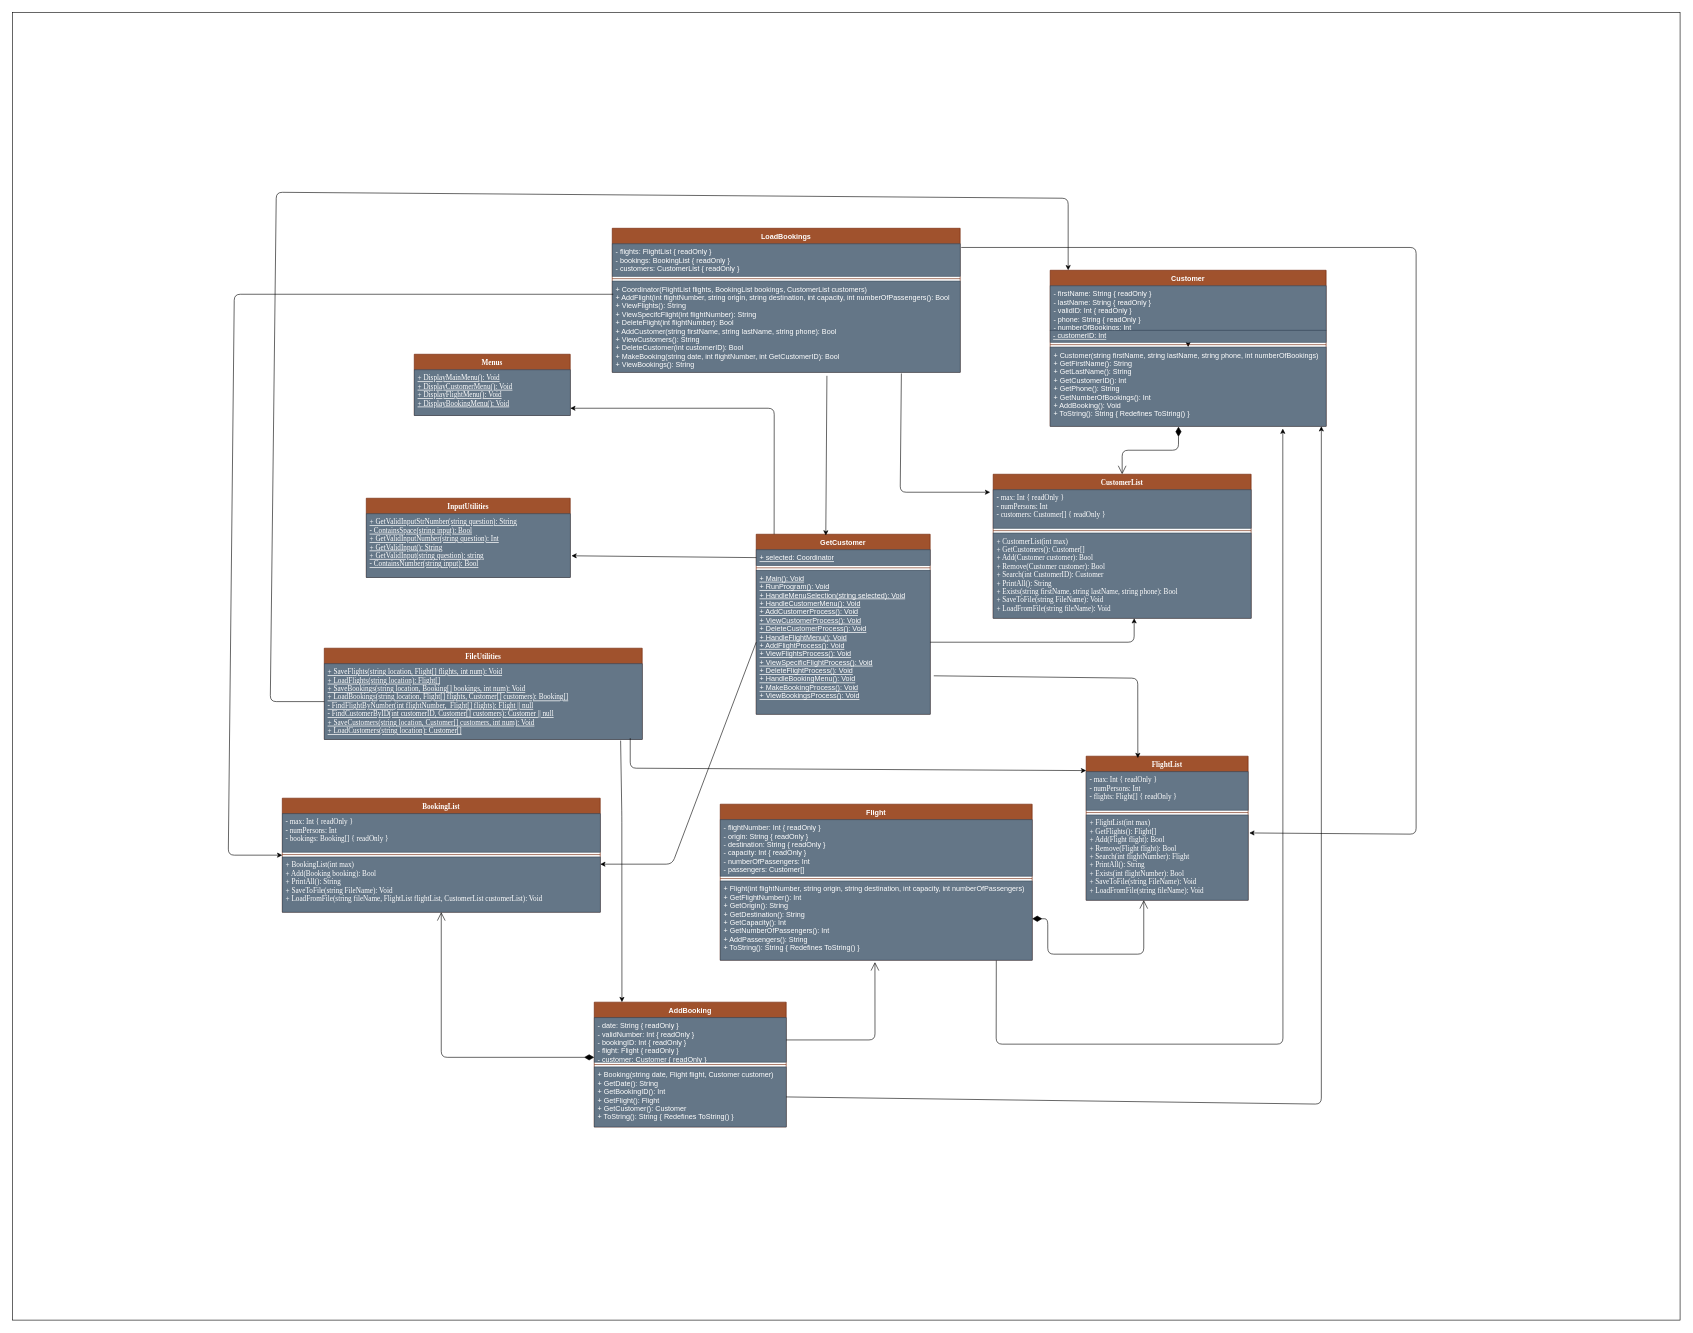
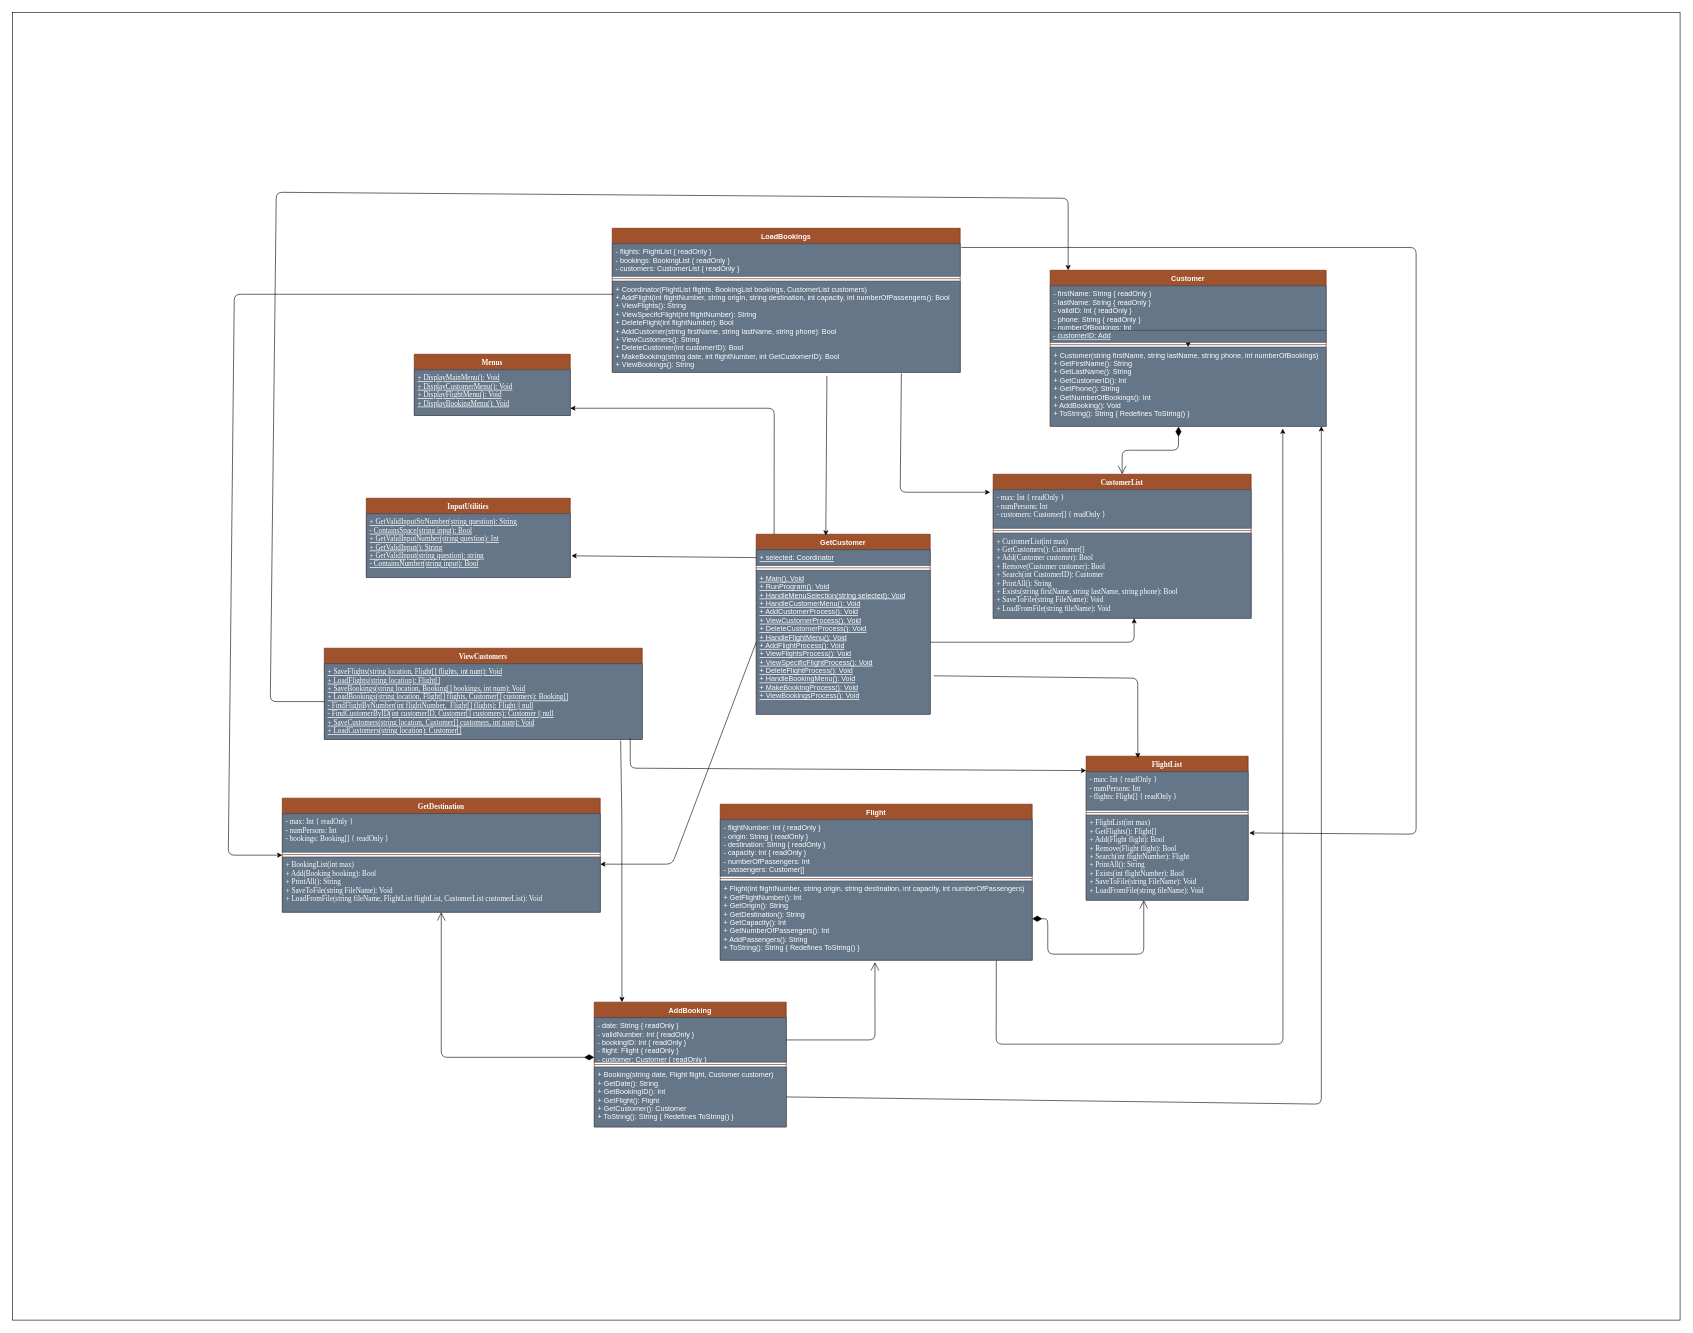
node "- customerID: Int": label "- customerID: Int" -> "- customerID: Add"
node "FileUtilities": label "FileUtilities" -> "ViewCustomers"
node "BookingList": label "BookingList" -> "GetDestination"
